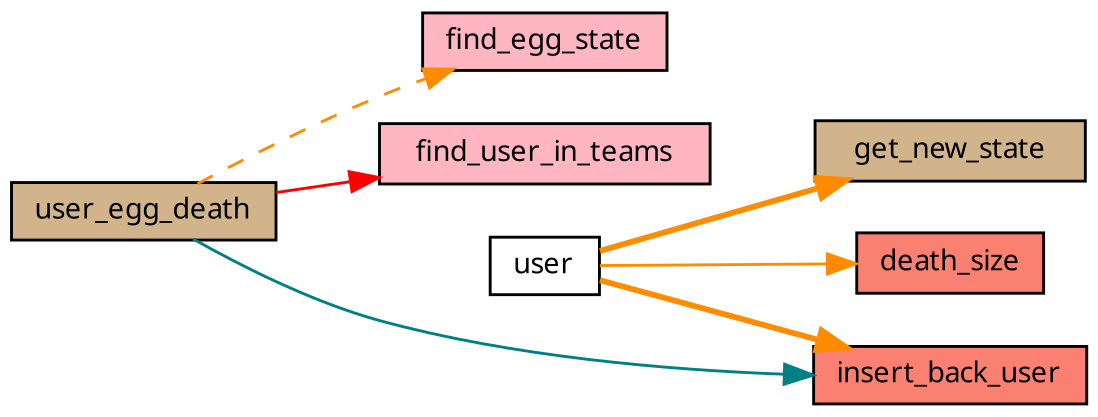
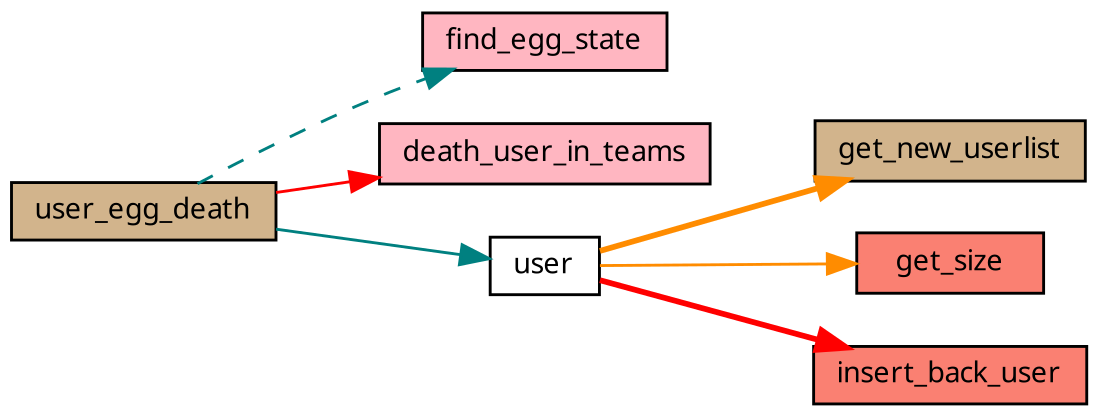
edge "user_egg_death" -> "find_egg_state": color darkorange -> teal
node "get_new_state": label "get_new_state" -> "get_new_userlist"
node "find_user_in_teams": label "find_user_in_teams" -> "death_user_in_teams"
node "death_size": label "death_size" -> "get_size"
edge "user" -> "insert_back_user": color darkorange -> red
edge "user_egg_death" -> "insert_back_user": now "user_egg_death" -> "user"
